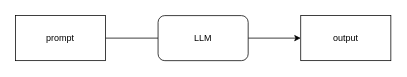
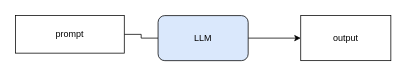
node "prompt": size 90x45 -> 109x38
node "LLM": fillcolor #ffffff -> #dae8fc
